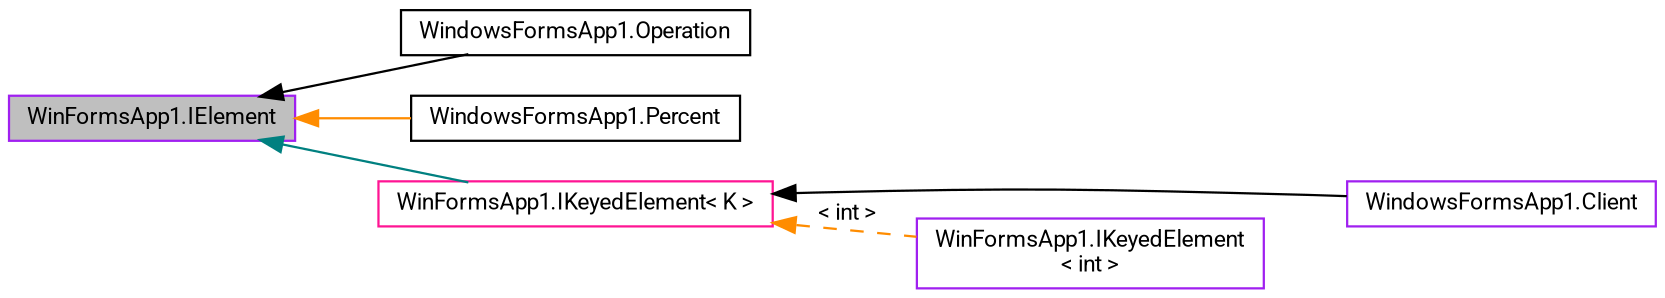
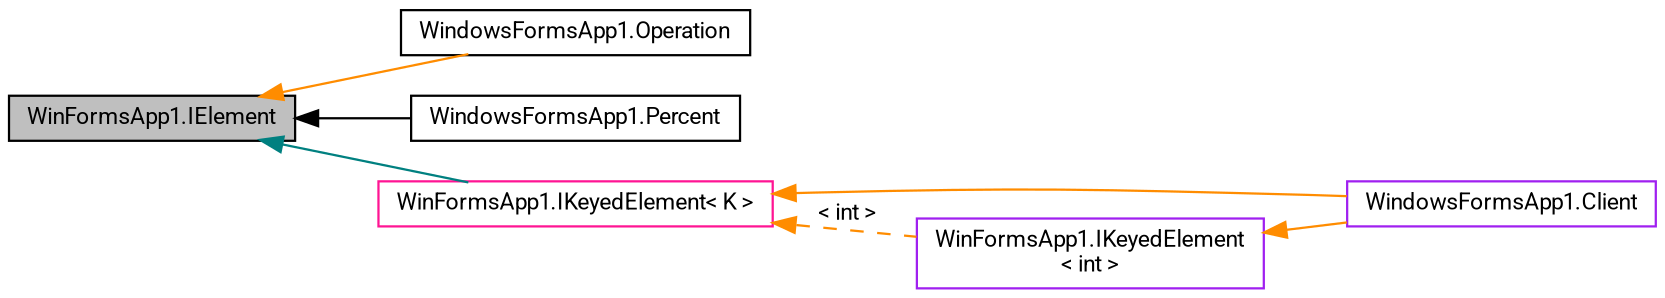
edge "WindowsFormsApp1.Operation" -> "WinFormsApp1.IElement": color black -> darkorange
node "WinFormsApp1.IElement": color purple -> black
edge "WindowsFormsApp1.Percent" -> "WinFormsApp1.IElement": color darkorange -> black
edge "WindowsFormsApp1.Client" -> "WinFormsApp1.IKeyedElement< K >": color black -> darkorange
edge "WindowsFormsApp1.Client" -> "WinFormsApp1.IKeyedElement < int >": added
